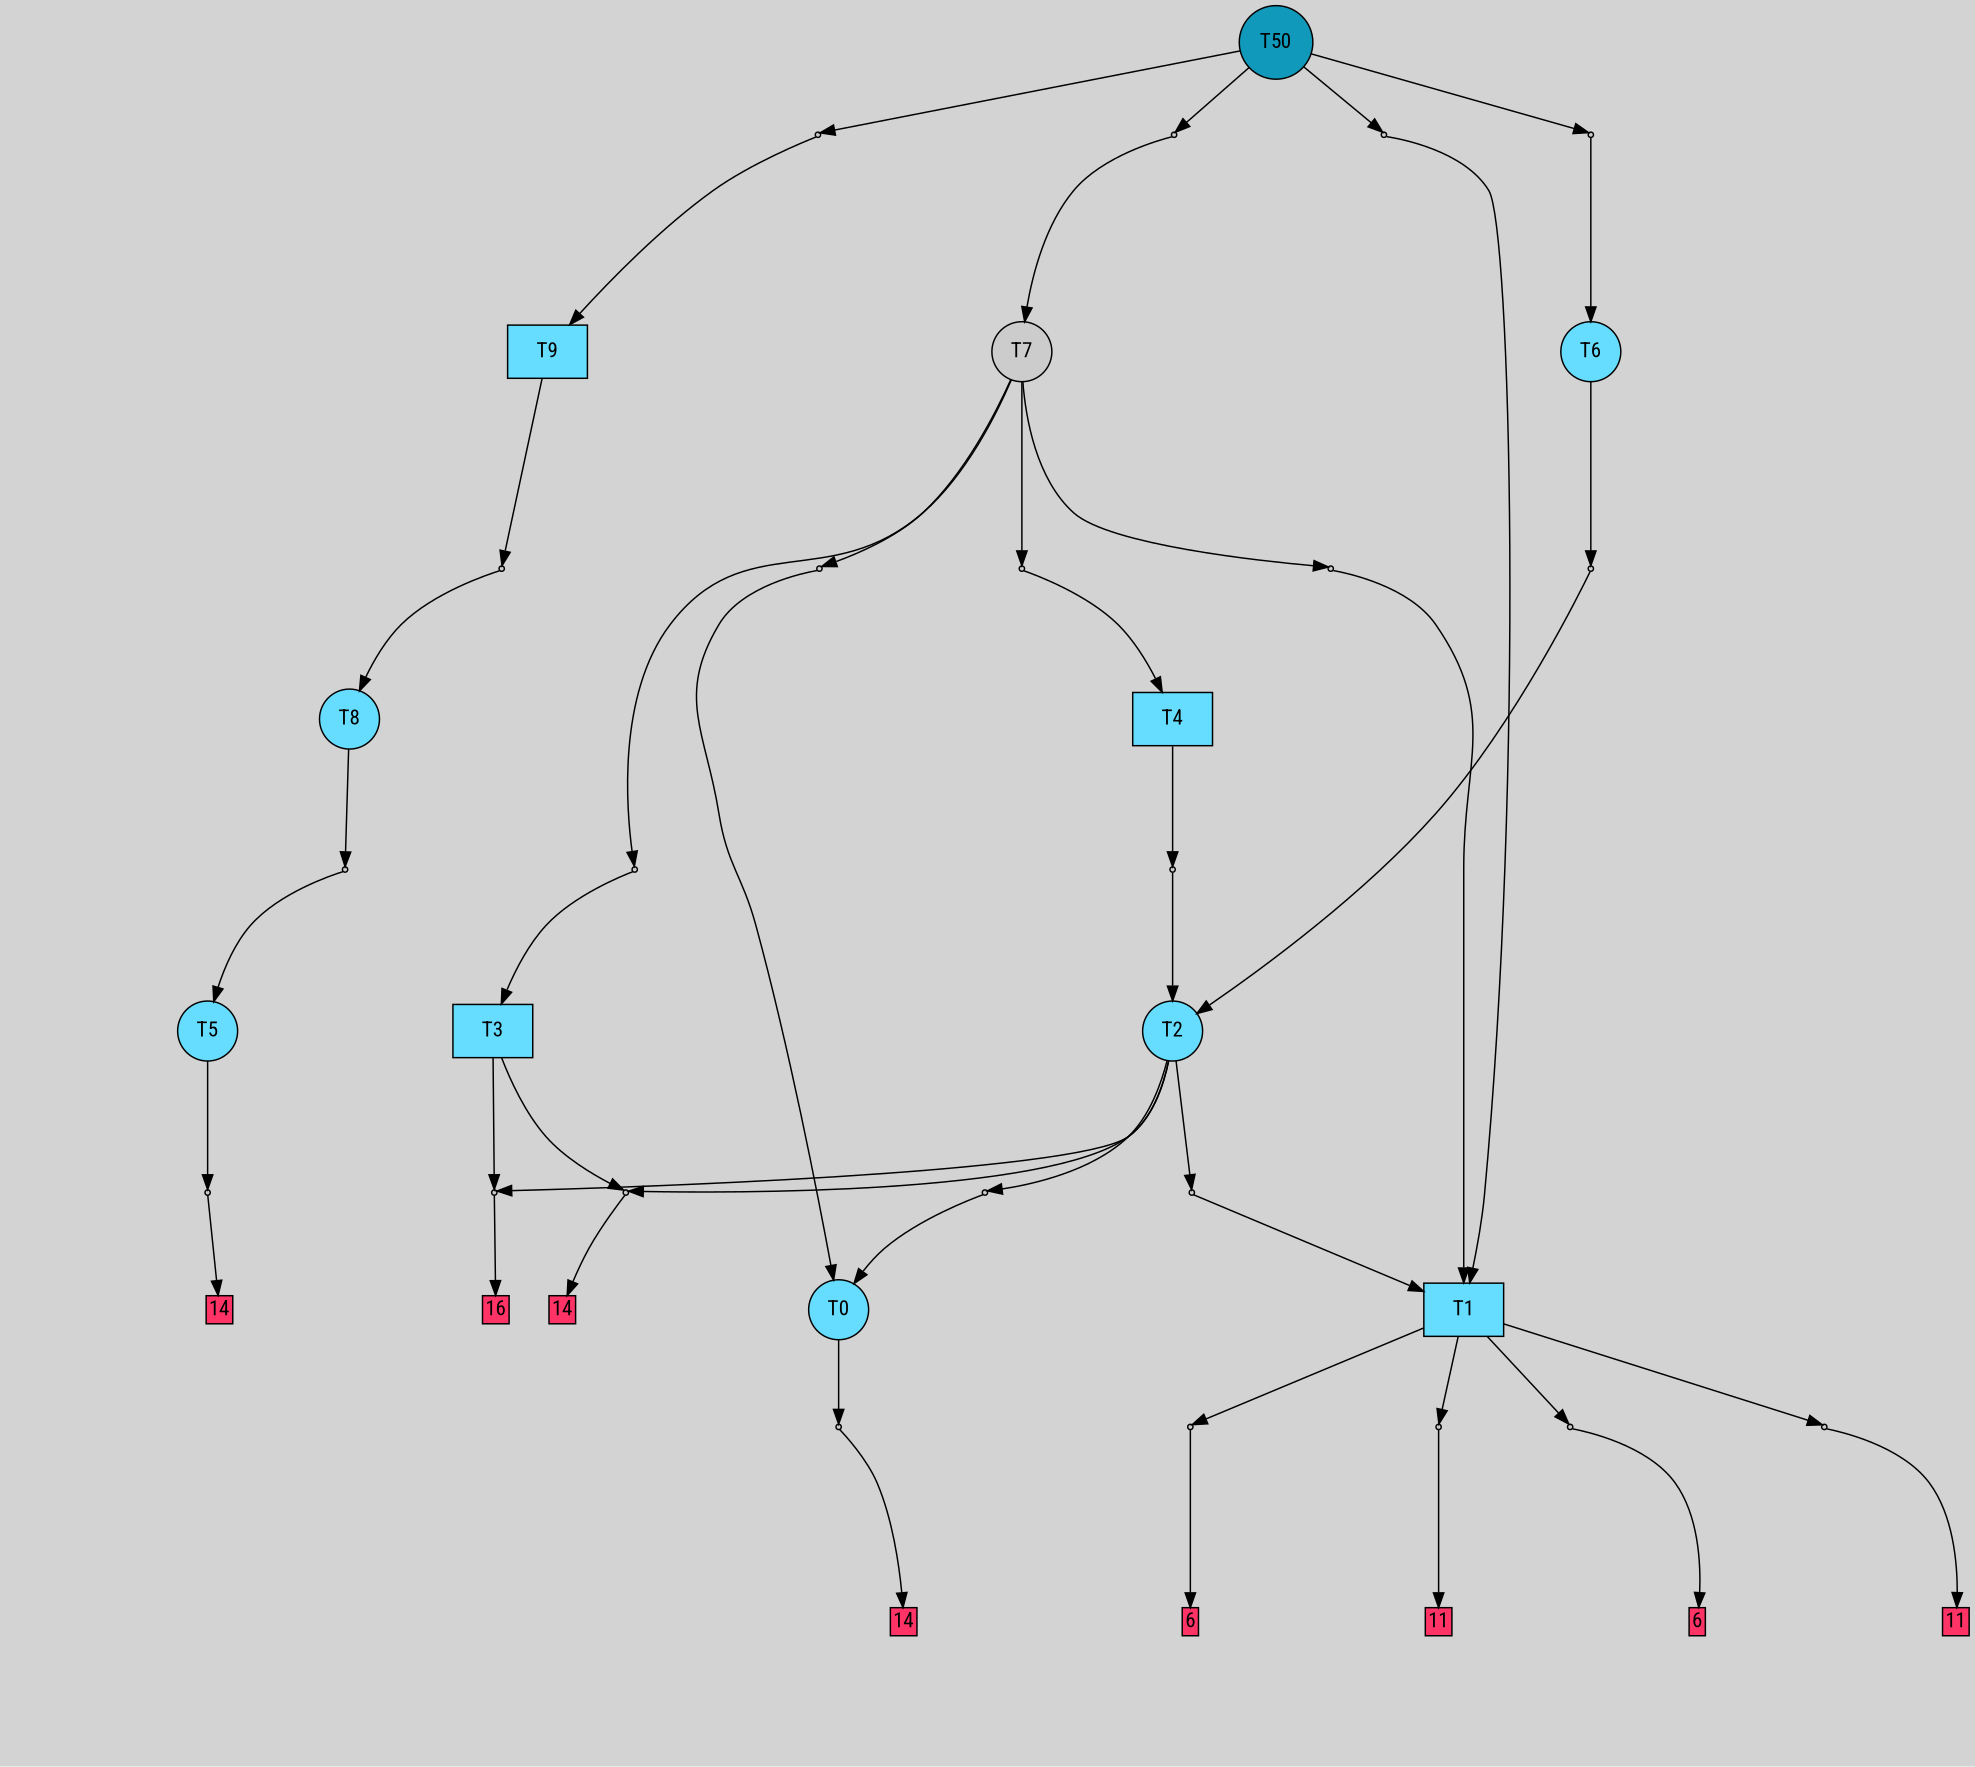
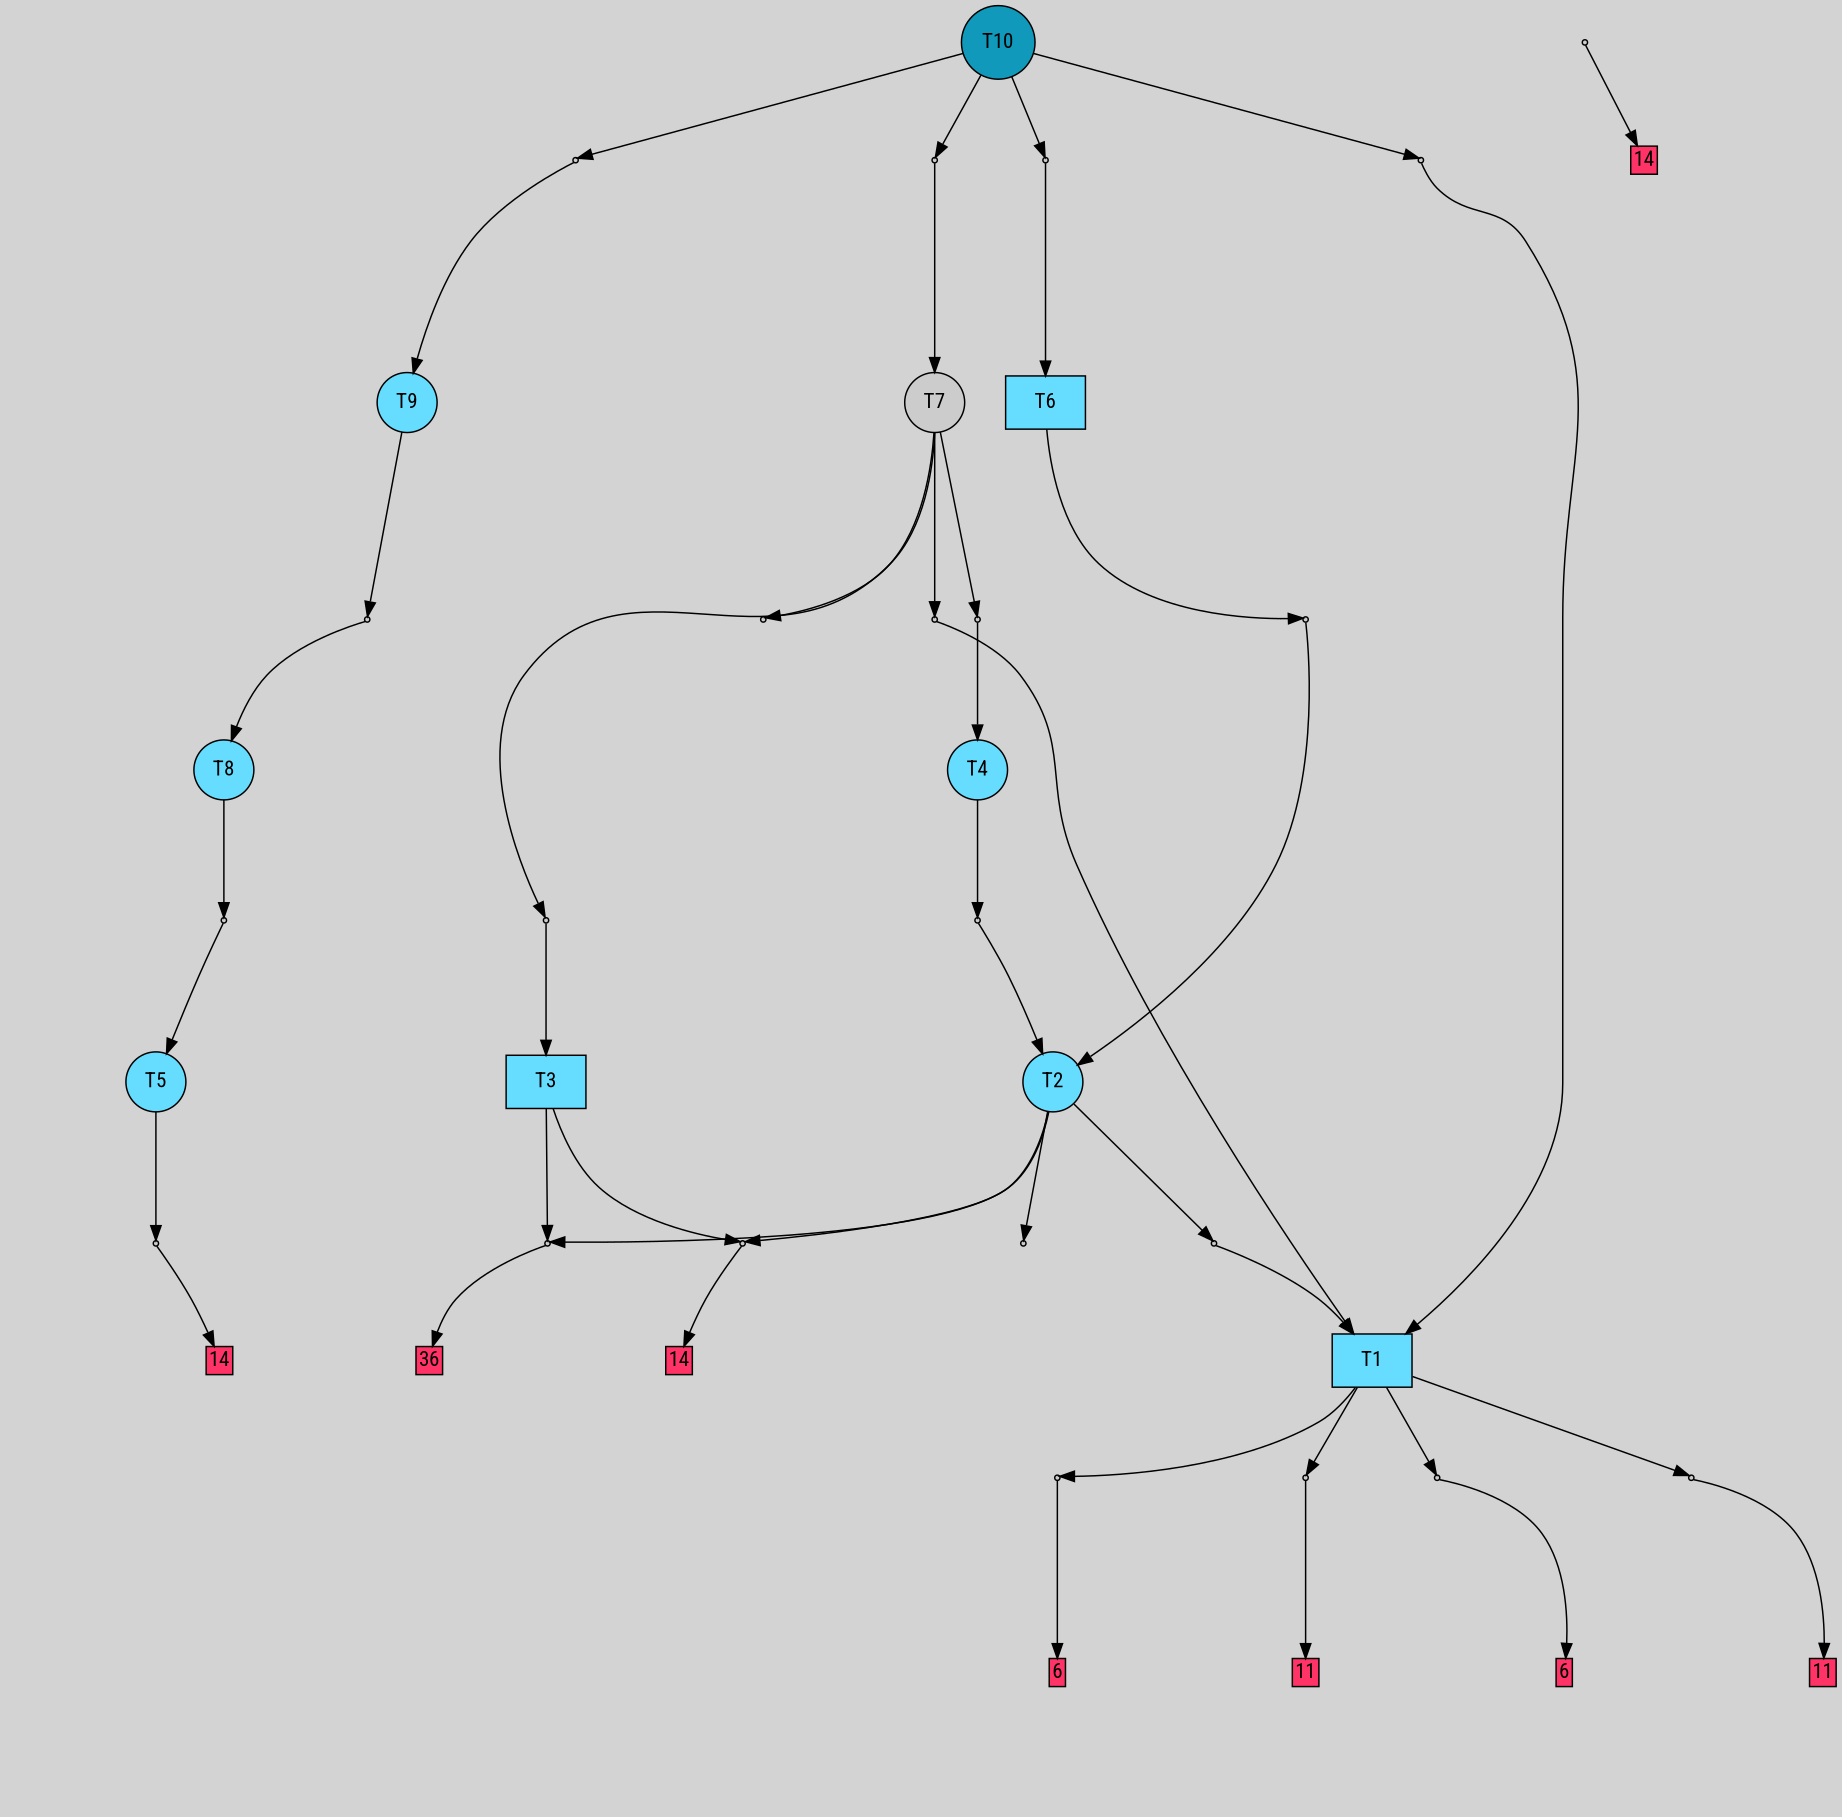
node "T50": label "T50" -> "T10"
node "T9": shape box -> circle
node "T6": shape circle -> box
node "T4": shape box -> circle
node "16": label "16" -> "36"
node "T0": removed
